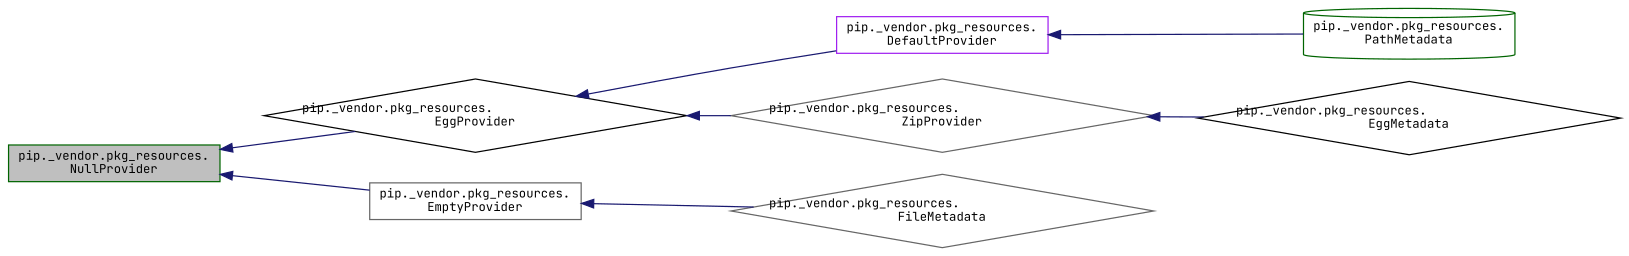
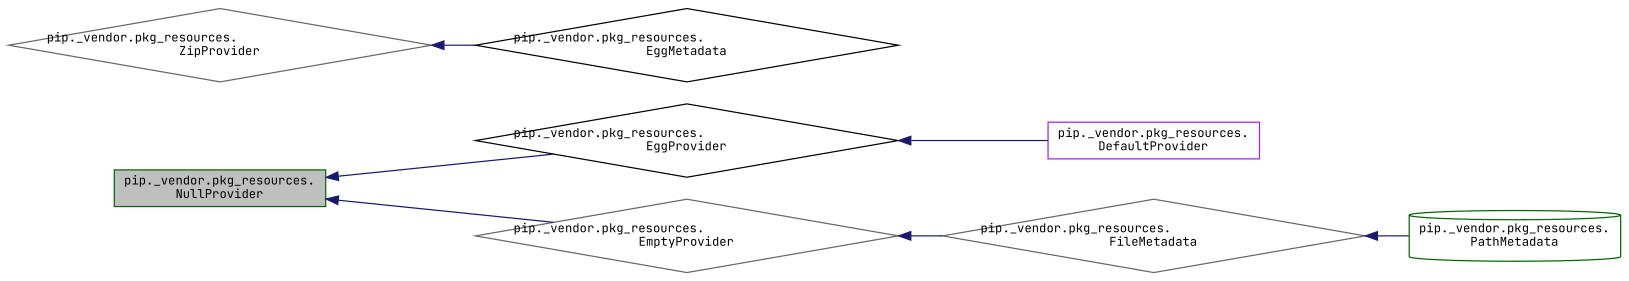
edge "pip._vendor.pkg_resources. PathMetadata" -> "pip._vendor.pkg_resources. DefaultProvider": now "pip._vendor.pkg_resources. PathMetadata" -> "pip._vendor.pkg_resources. FileMetadata"
edge "pip._vendor.pkg_resources. ZipProvider" -> "pip._vendor.pkg_resources. EggProvider": removed
node "pip._vendor.pkg_resources. EmptyProvider": shape box -> diamond
